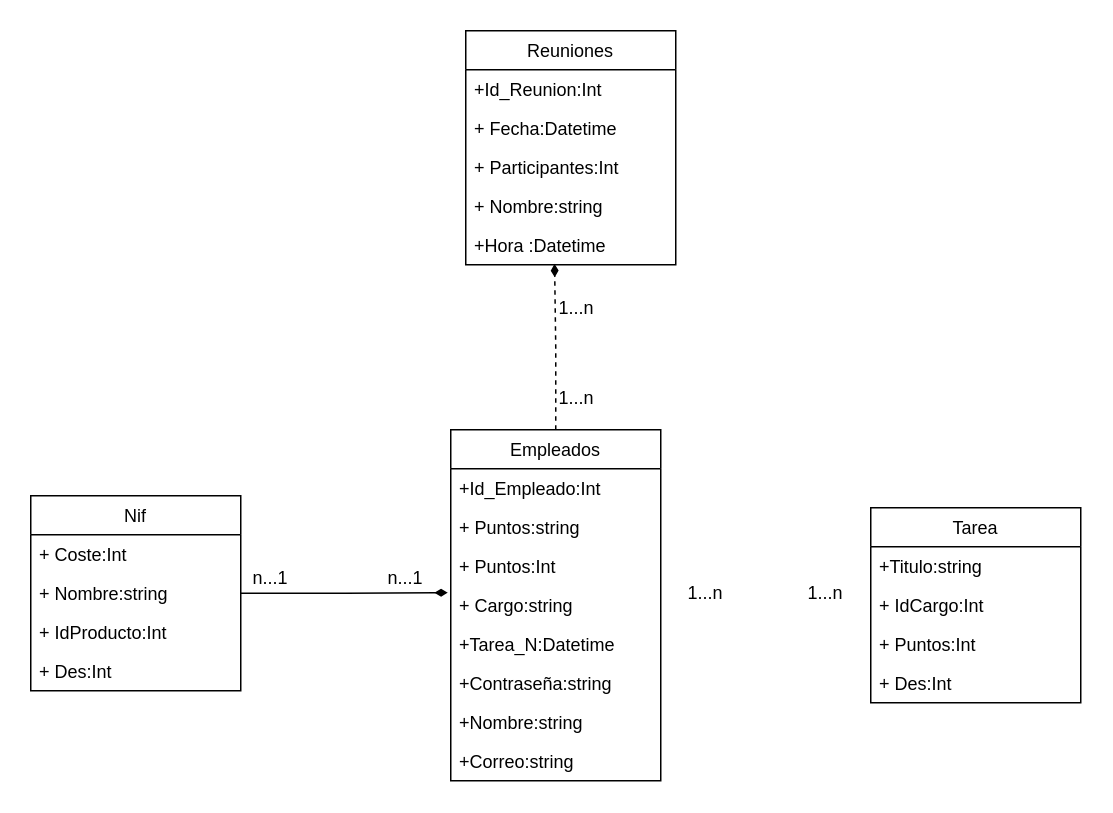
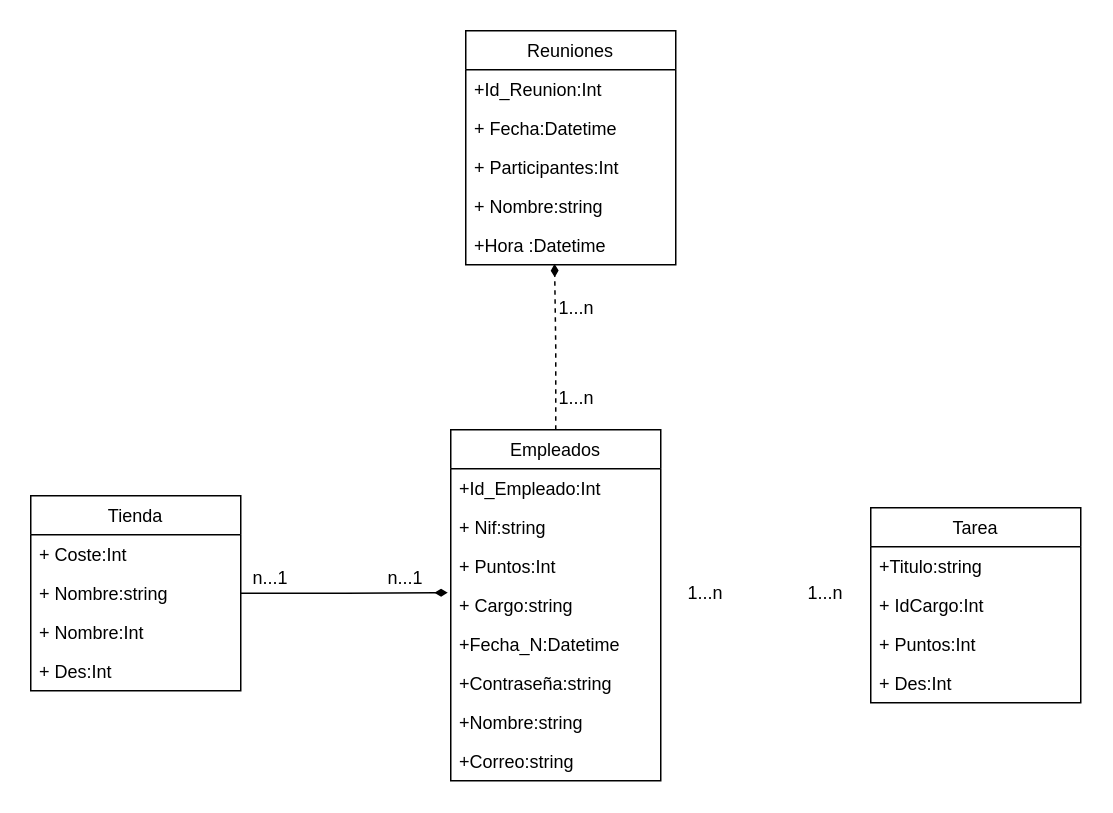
node "Nif": label "Nif" -> "Tienda"
node "+ Puntos:string": label "+ Puntos:string" -> "+ Nif:string"
node "+ IdProducto:Int": label "+ IdProducto:Int" -> "+ Nombre:Int"
node "+Tarea_N:Datetime": label "+Tarea_N:Datetime" -> "+Fecha_N:Datetime"
